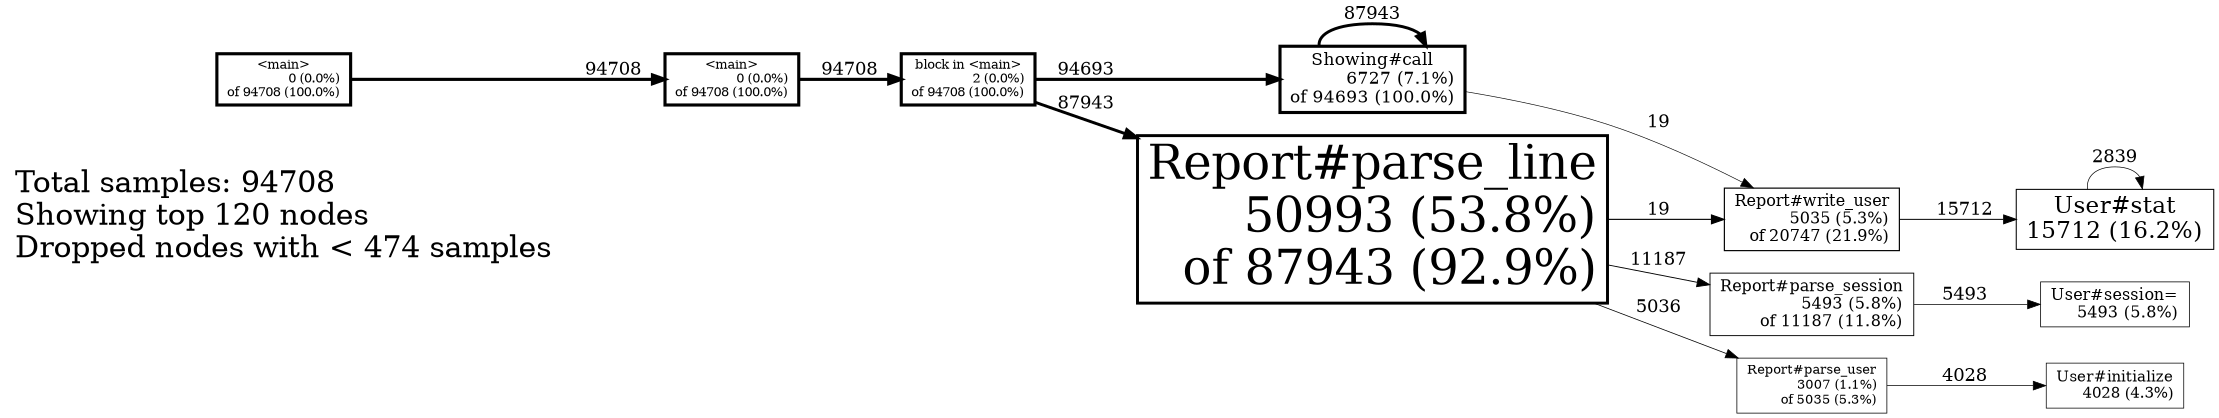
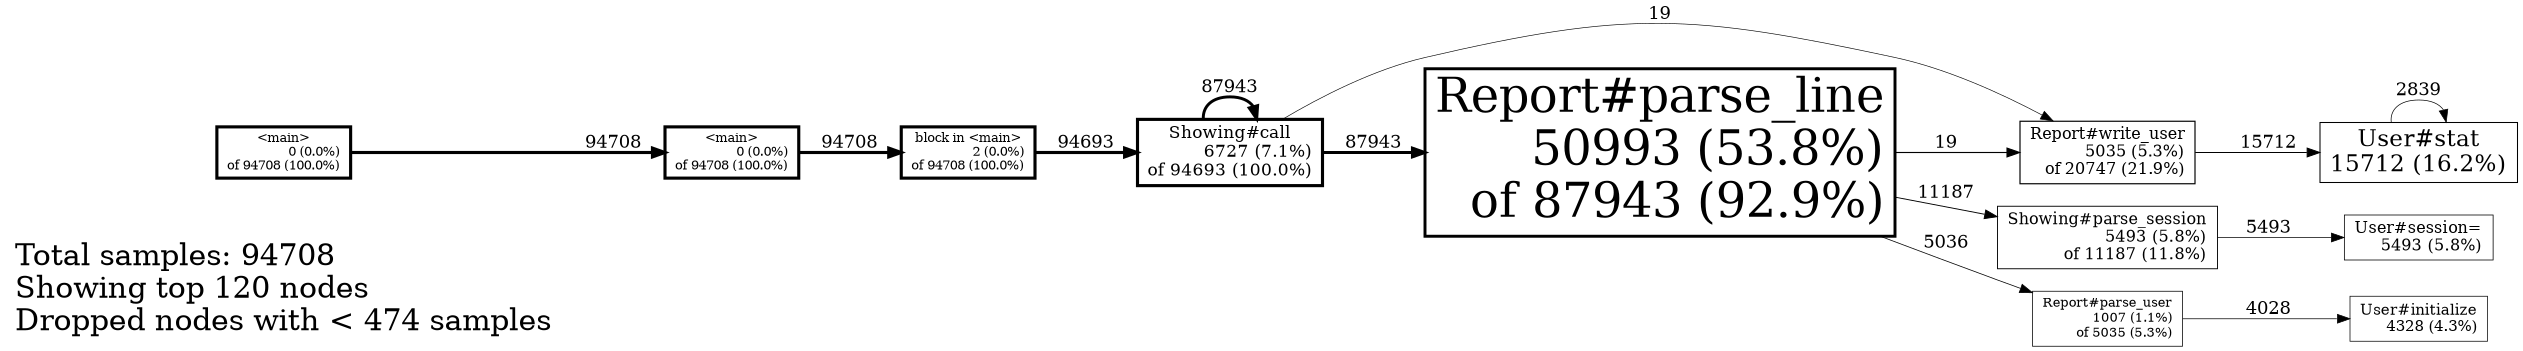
edge "block in <main> 2 (0.0%) of 94708 (100.0%)" -> "Report#parse_line 50993 (53.8%) of 87943 (92.9%)": now "Showing#call 6727 (7.1%) of 94693 (100.0%)" -> "Report#parse_line 50993 (53.8%) of 87943 (92.9%)"
node "Report#parse_session 5493 (5.8%) of 11187 (11.8%)": label "Report#parse_session 5493 (5.8%) of 11187 (11.8%)" -> "Showing#parse_session 5493 (5.8%) of 11187 (11.8%)"
node "Report#parse_user 3007 (1.1%) of 5035 (5.3%)": label "Report#parse_user 3007 (1.1%) of 5035 (5.3%)" -> "Report#parse_user 1007 (1.1%) of 5035 (5.3%)"
node "User#initialize 4028 (4.3%)": label "User#initialize 4028 (4.3%)" -> "User#initialize 4328 (4.3%)"
